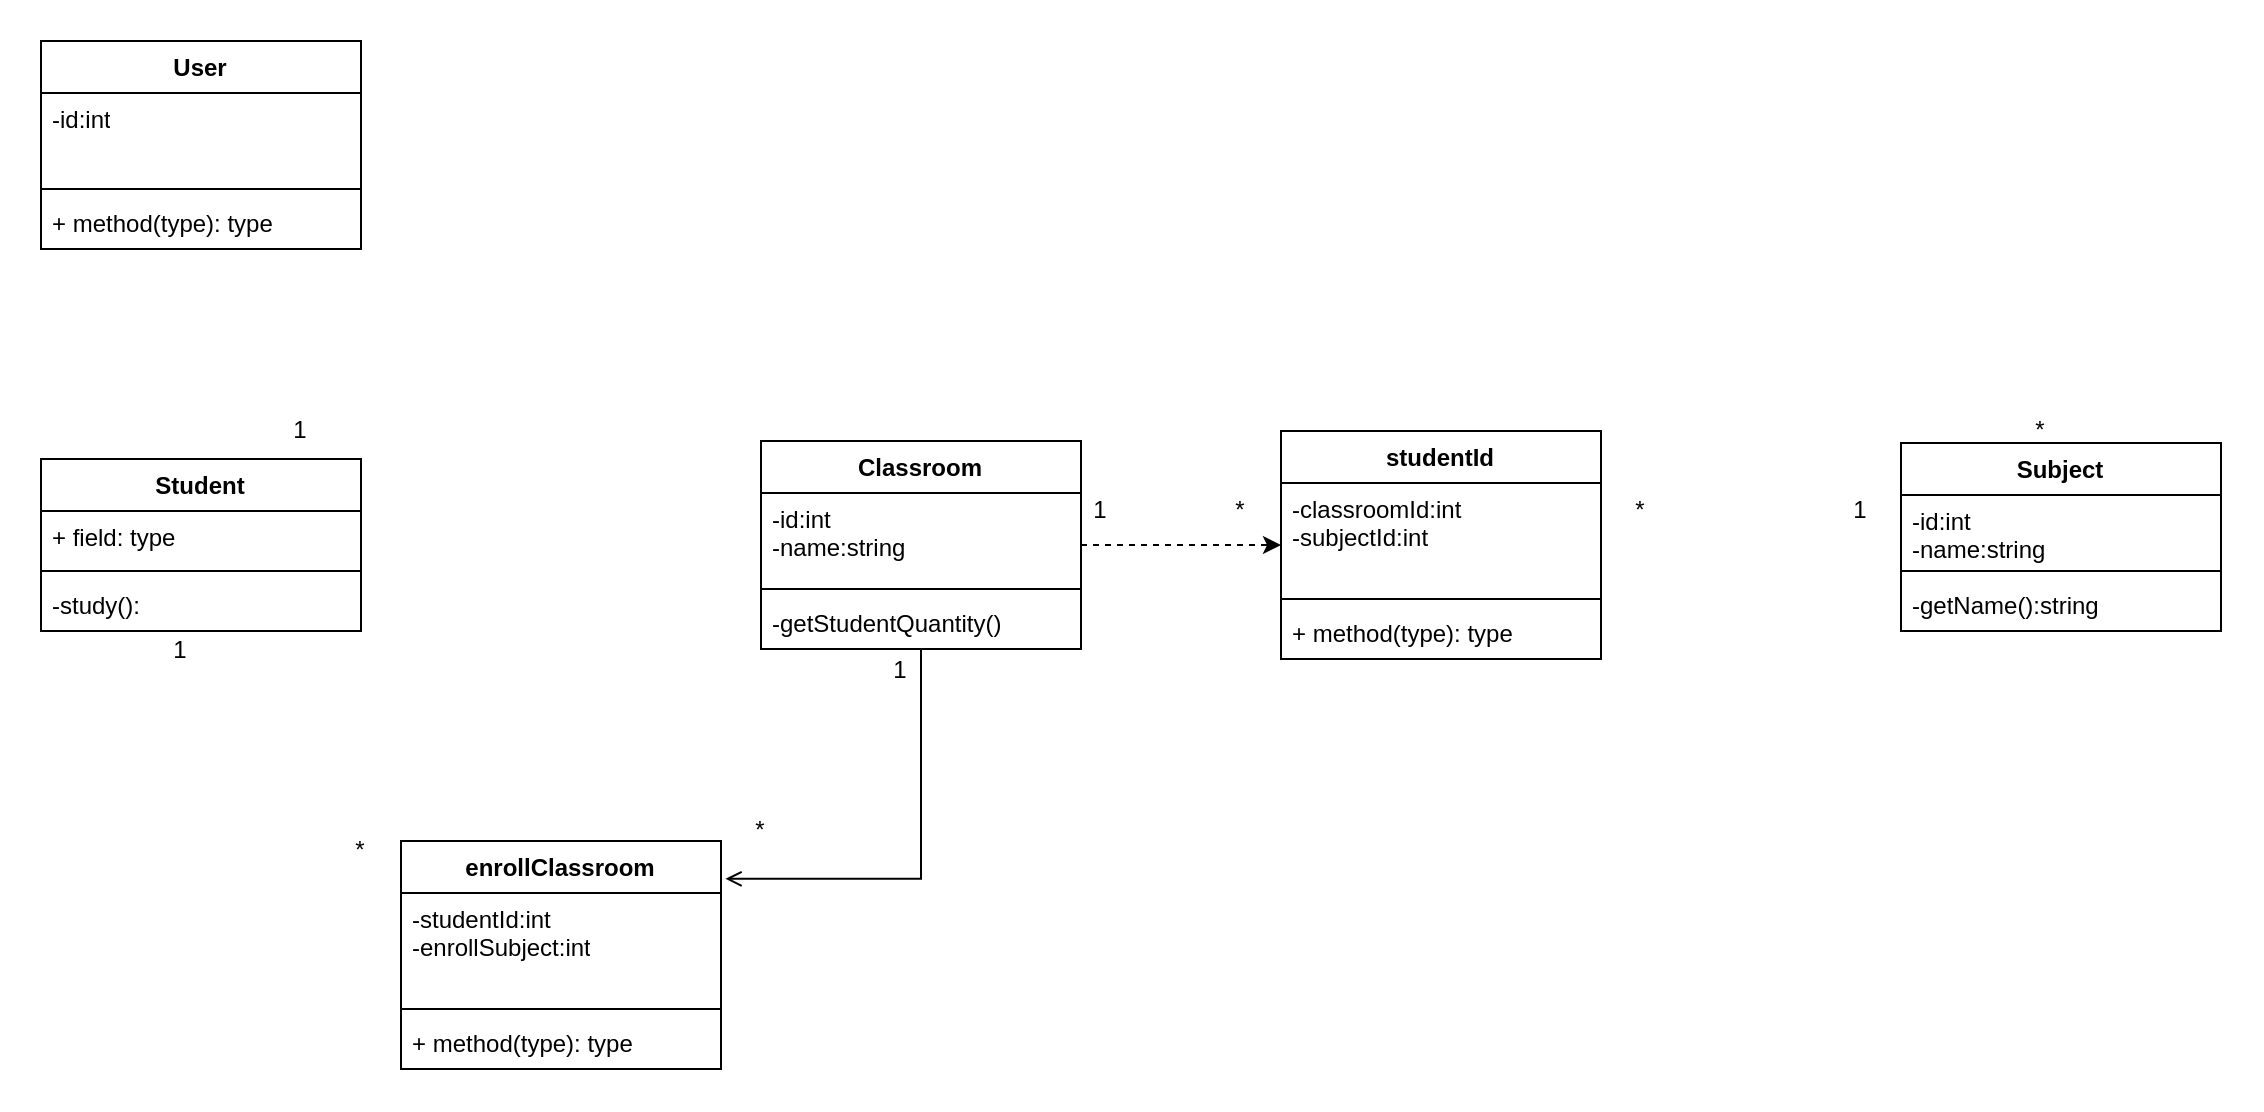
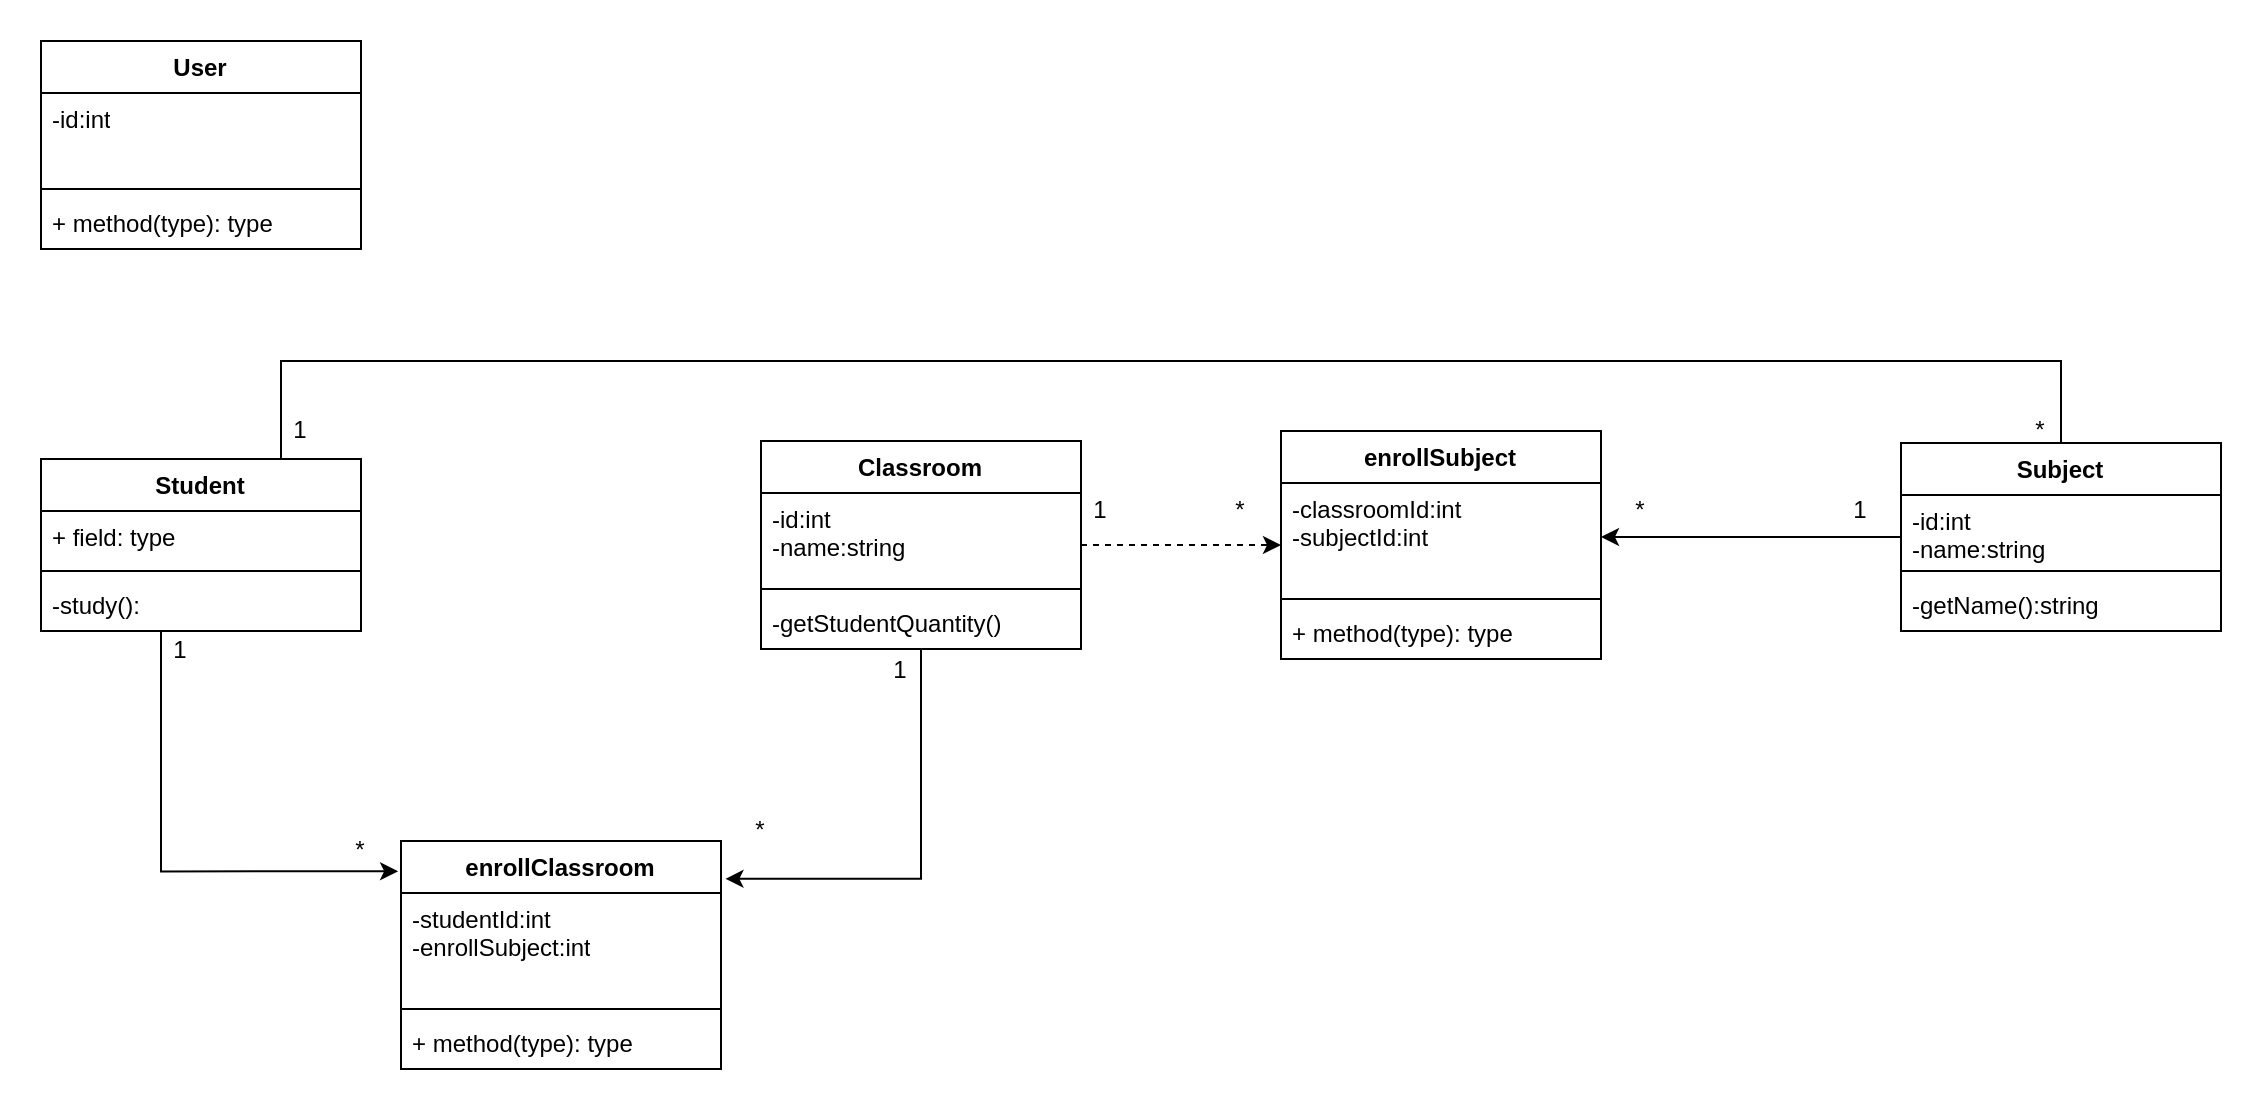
edge "Subject" -- "Student": added
node "studentId": label "studentId" -> "enrollSubject"
edge "Subject" -> "-classroomId:int -subjectId:int": added
edge "Student" -> "enrollClassroom": added
edge "Classroom" -> "-studentId:int -enrollSubject:int": arrowhead open -> classic
